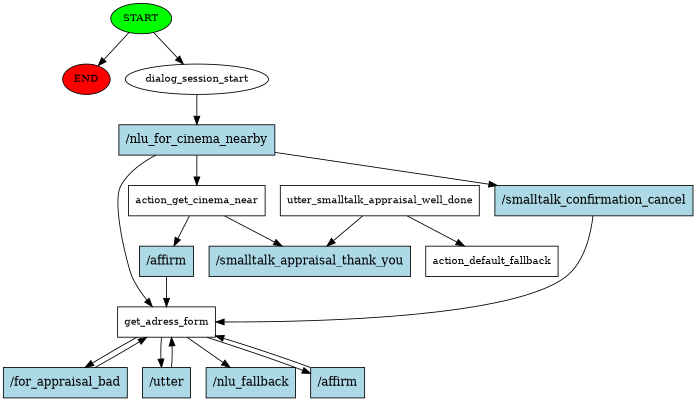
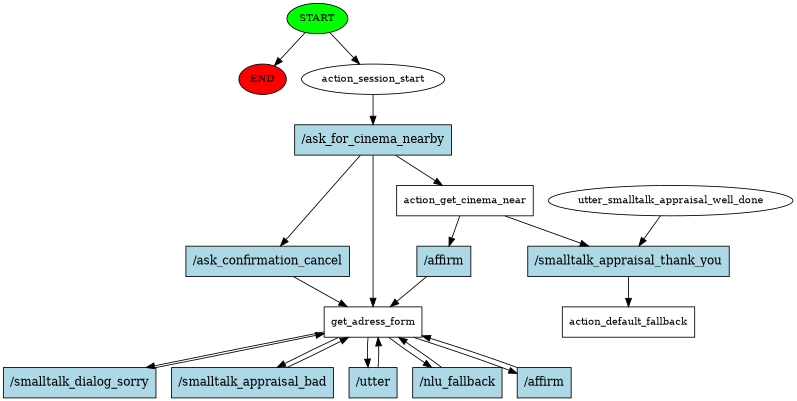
node "dialog_session_start": label "dialog_session_start" -> "action_session_start"
node "/nlu_for_cinema_nearby": label "/nlu_for_cinema_nearby" -> "/ask_for_cinema_nearby"
node "utter_smalltalk_appraisal_well_done": shape box -> ellipse
node "/smalltalk_confirmation_cancel": label "/smalltalk_confirmation_cancel" -> "/ask_confirmation_cancel"
edge "utter_smalltalk_appraisal_well_done" -> "action_default_fallback": now "/smalltalk_appraisal_thank_you" -> "action_default_fallback"
edge "/nlu_fallback" -> "get_adress_form": added
node "/for_appraisal_bad": label "/for_appraisal_bad" -> "/smalltalk_appraisal_bad"
node "/smalltalk_dialog_sorry": added
